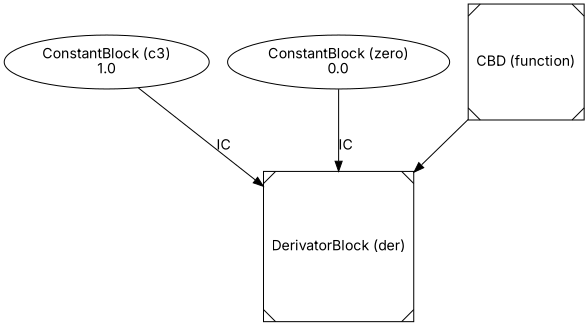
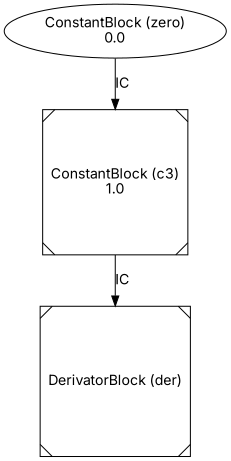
node "ConstantBlock (c3) 1.0": shape ellipse -> Msquare
node "CBD (function)": removed
edge "ConstantBlock (zero) 0.0" -> "DerivatorBlock (der)": now "ConstantBlock (zero) 0.0" -> "ConstantBlock (c3) 1.0"
